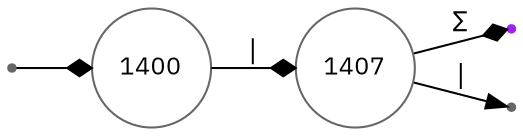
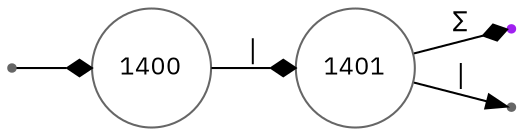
node "1407": label "1407" -> "1401"
